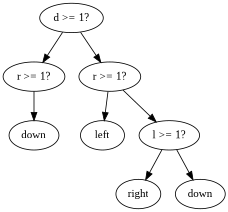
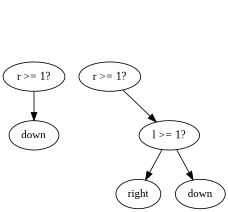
node "d >= 1?": removed
node "left": removed
